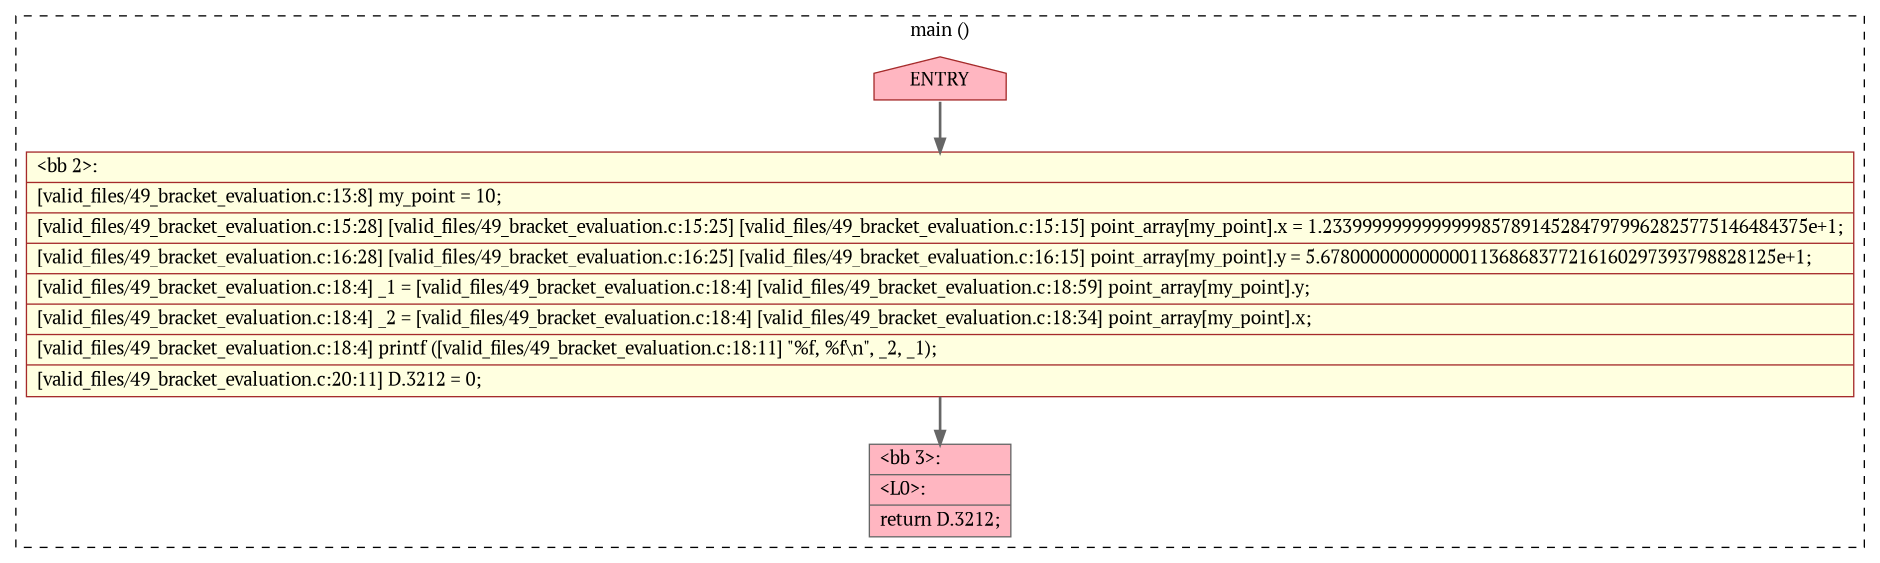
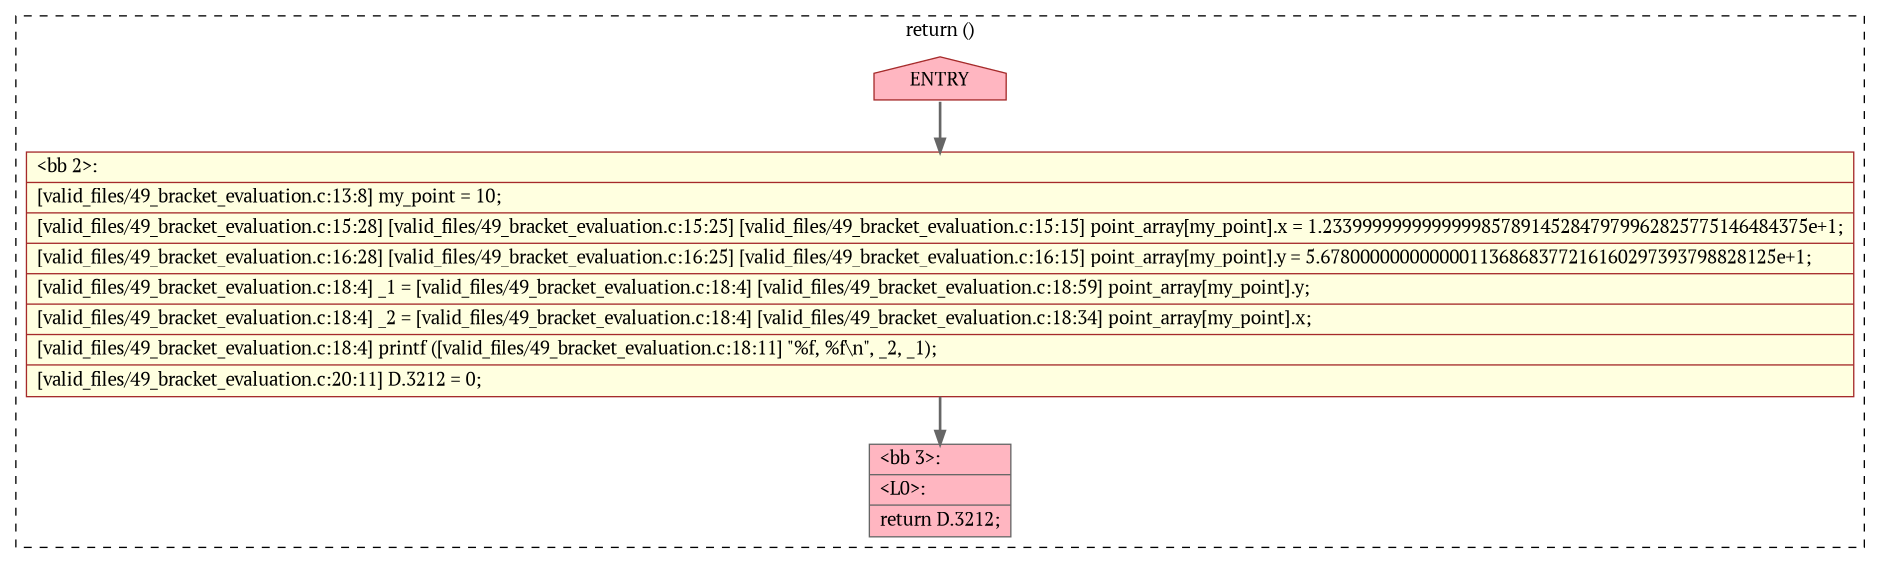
cluster "main ()": label "main ()" -> "return ()"
